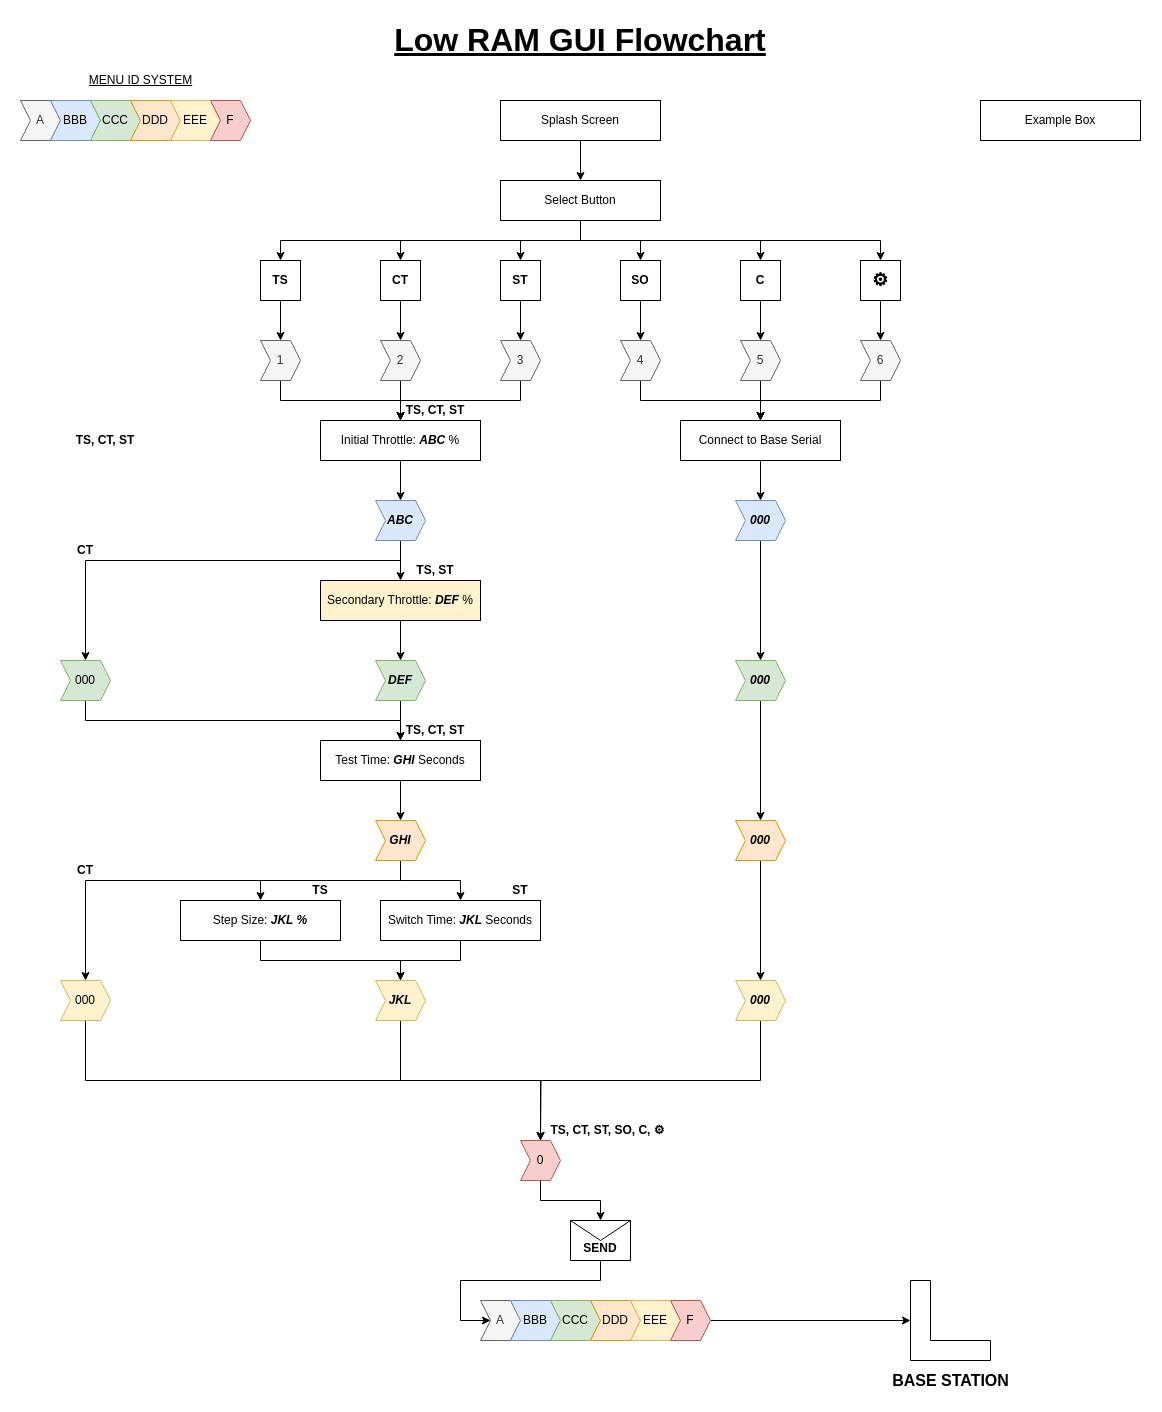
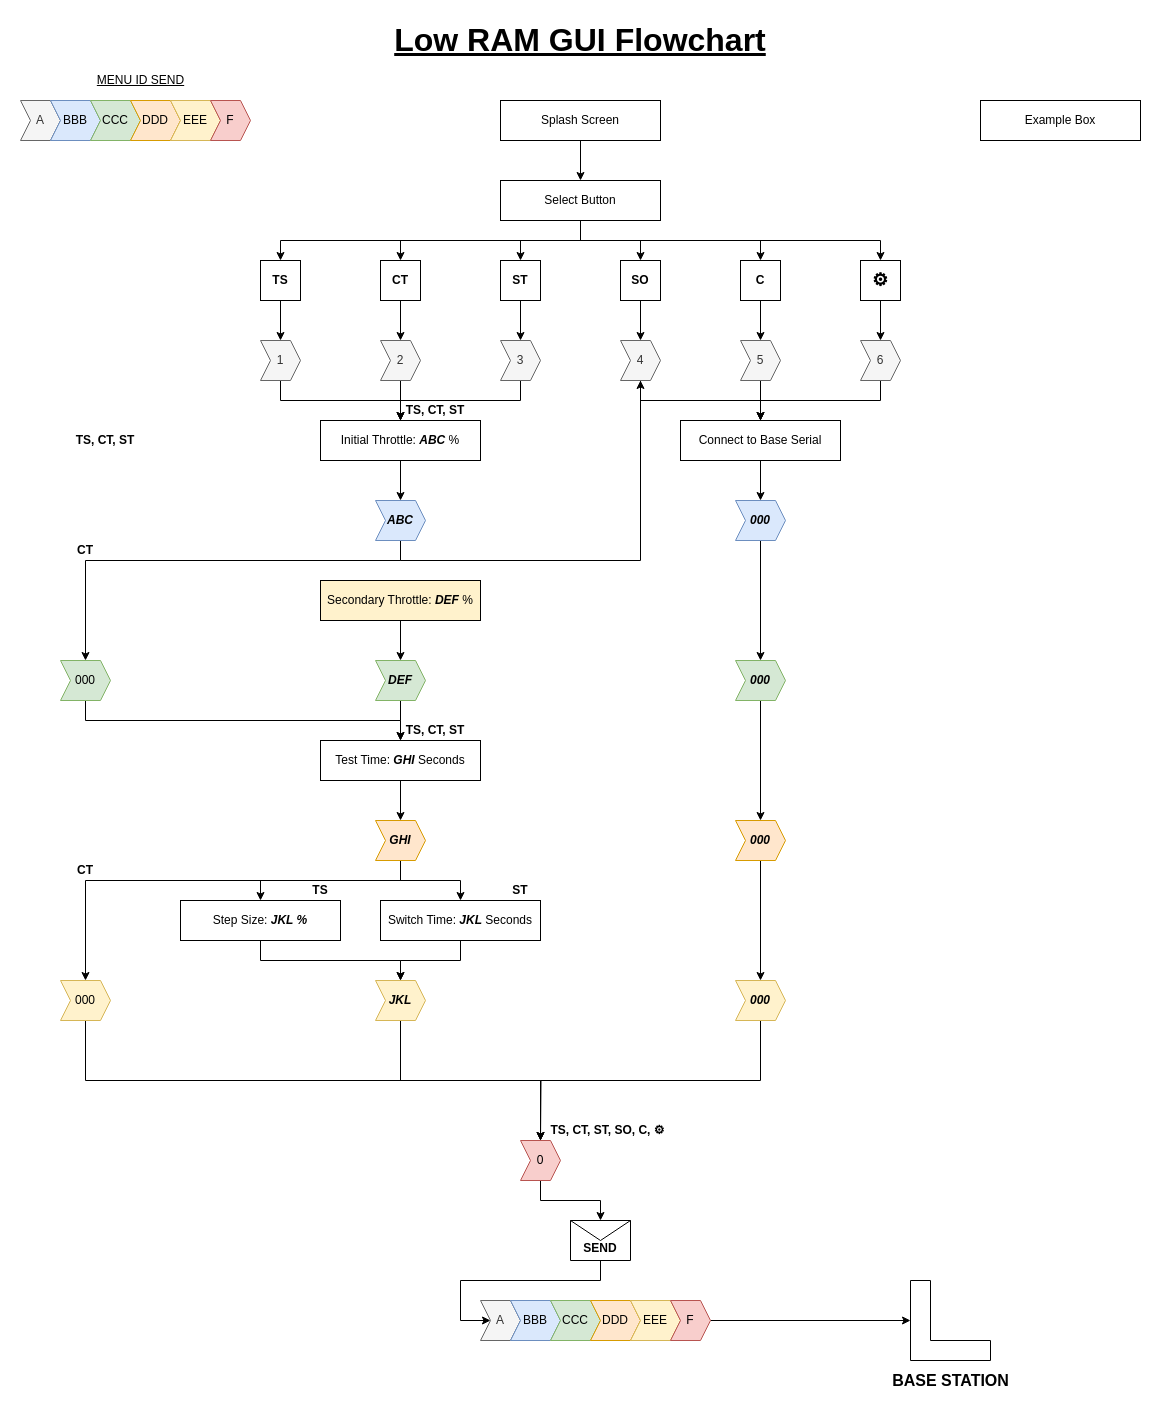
node "MENU ID SYSTEM": label "MENU ID SYSTEM" -> "MENU ID SEND"
edge "ABC" -> "Secondary Throttle: DEF %": now "ABC" -> "4"
node "TS, ST": removed
